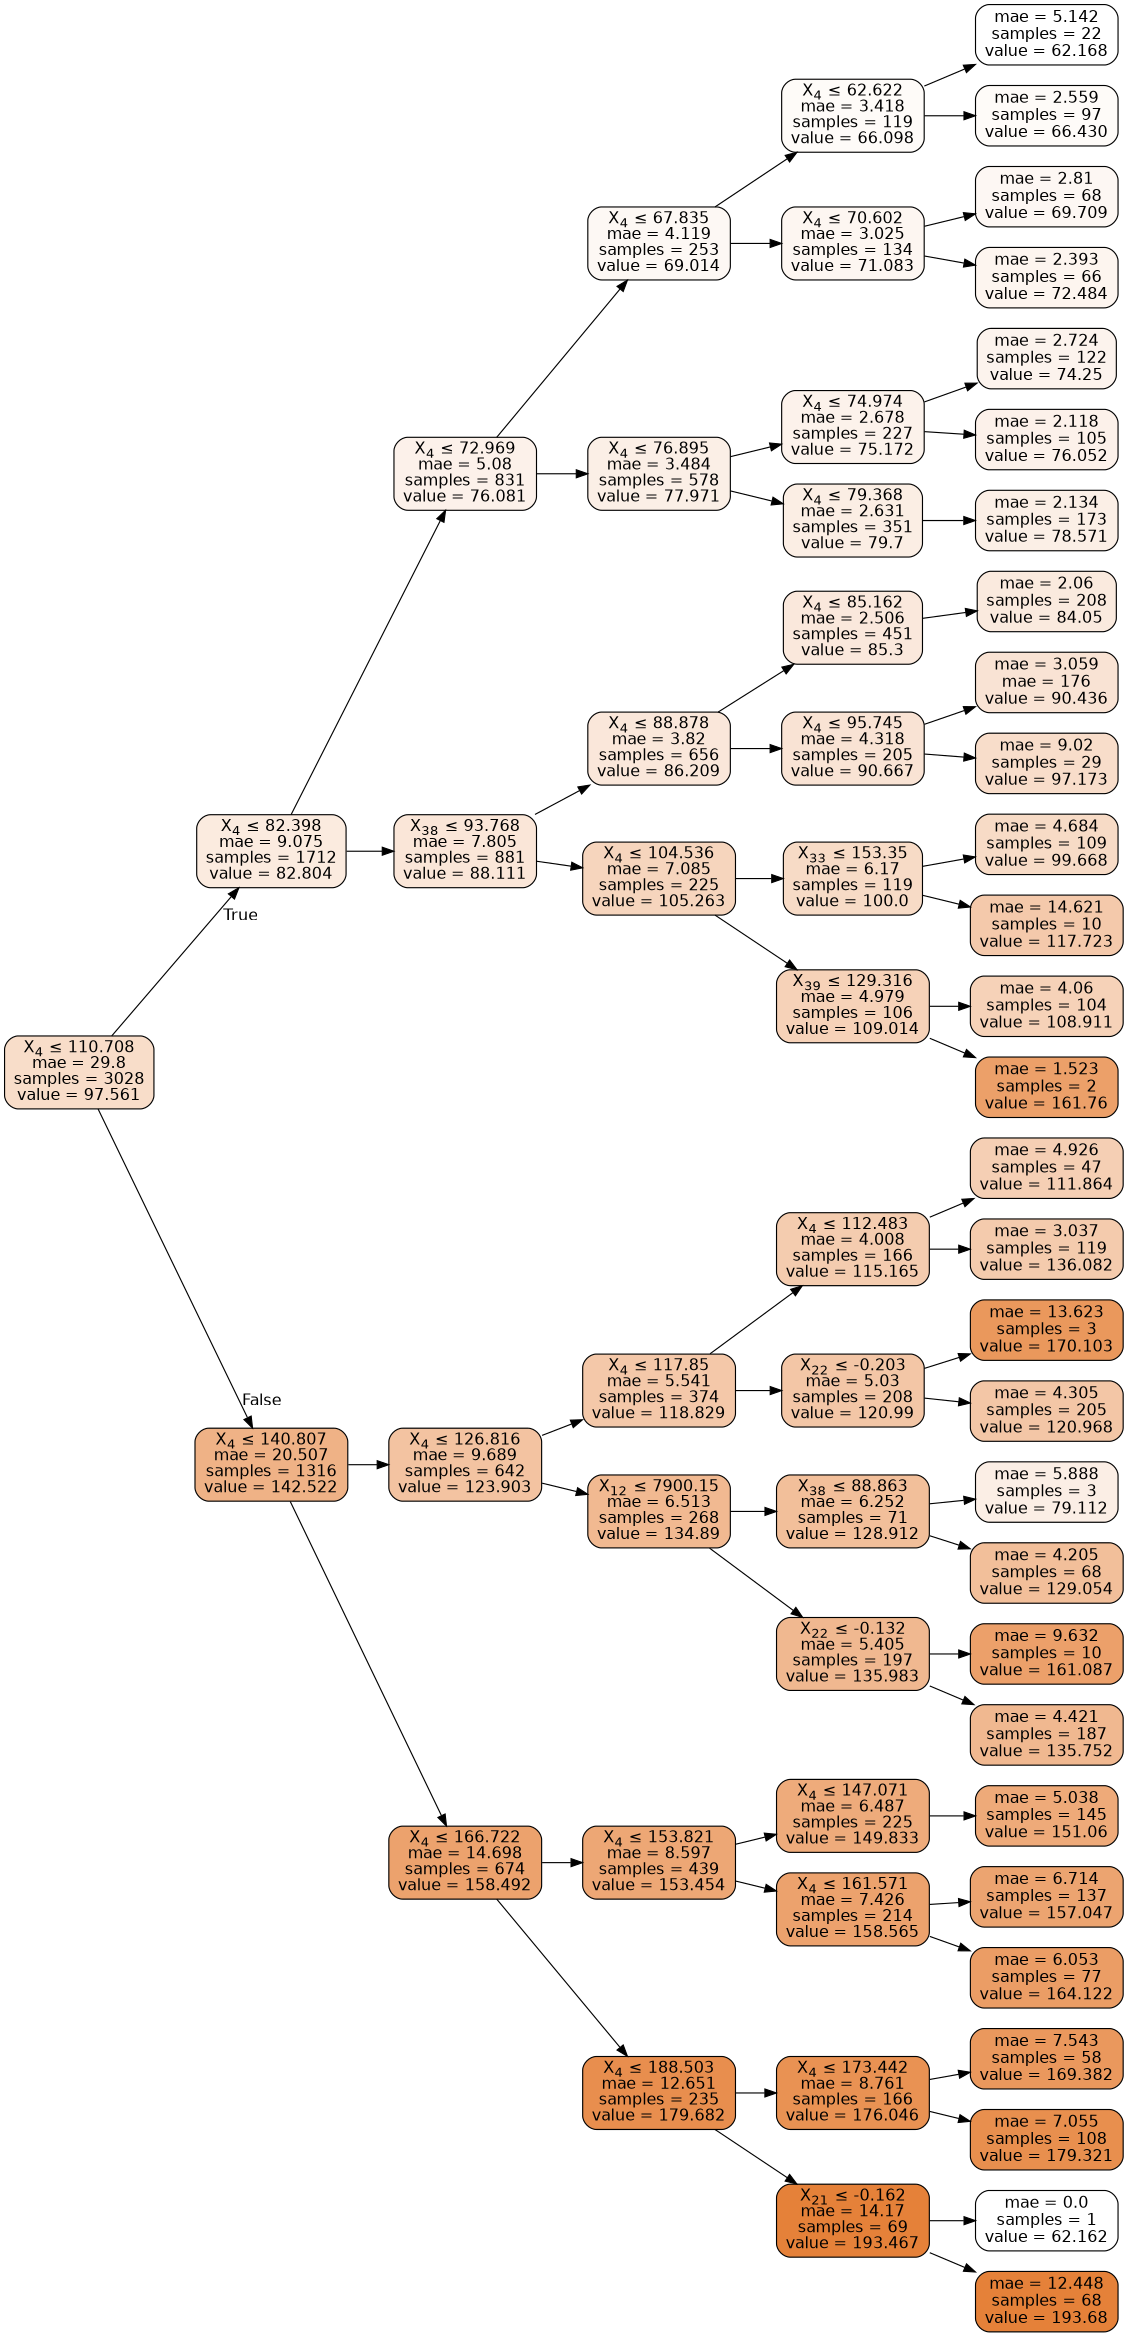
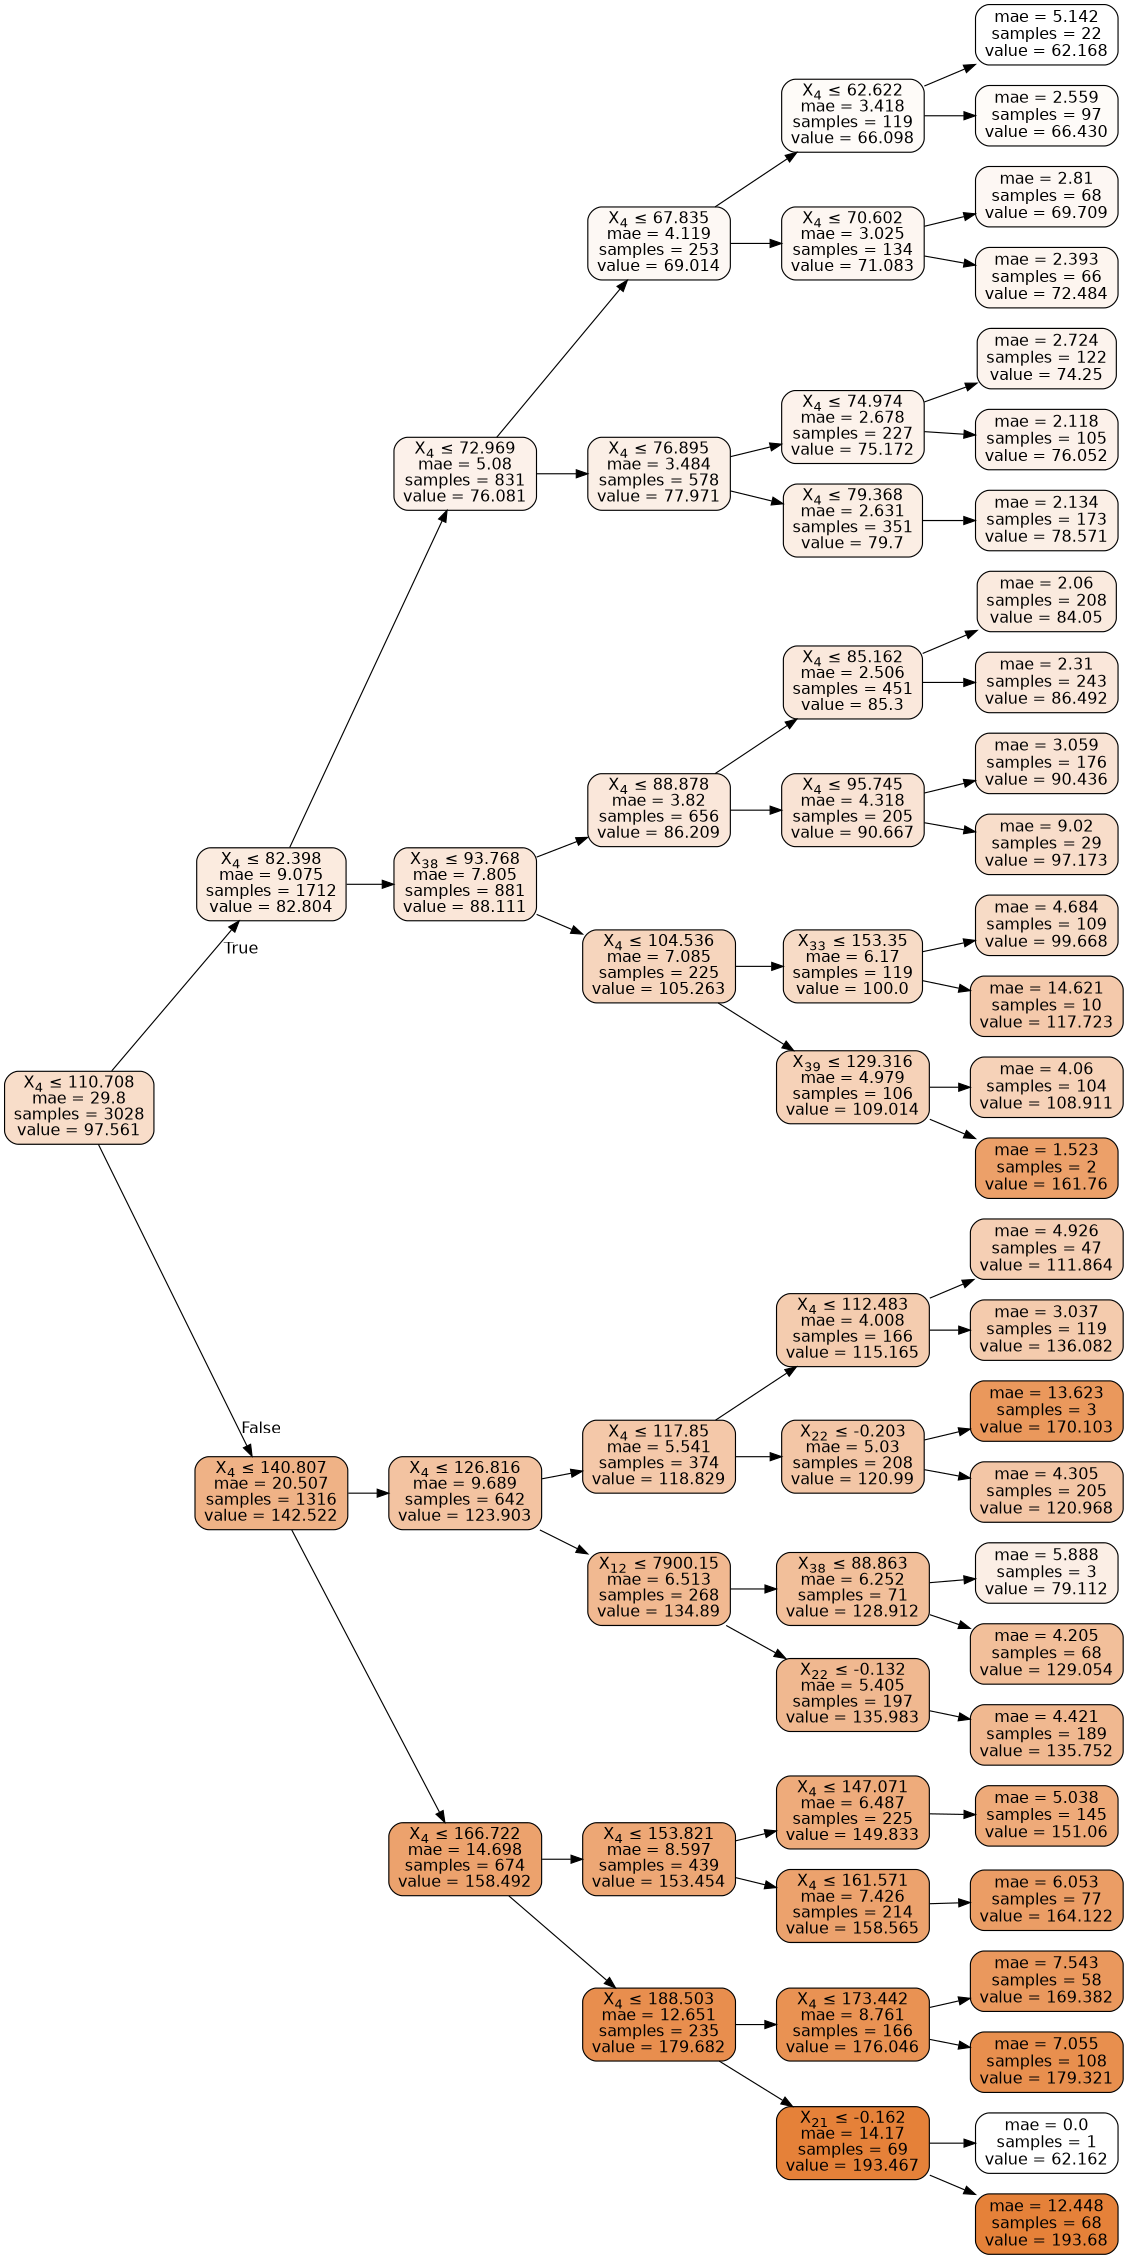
node "mae = 3.059": text "mae = 176" -> "samples = 176"
node "mae = 2.31": added
node "mae = 9.632": removed
node "mae = 4.421": text "samples = 187" -> "samples = 189"
node "mae = 6.714": removed
